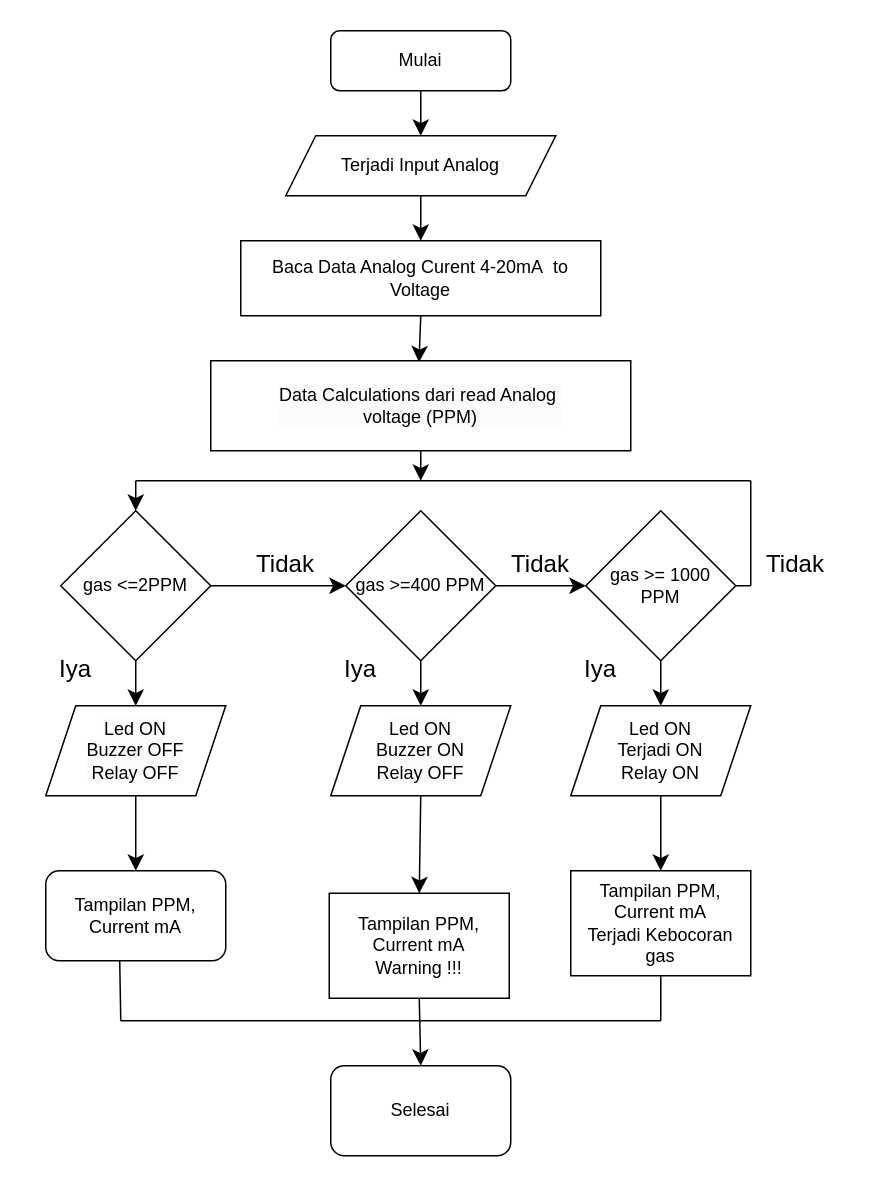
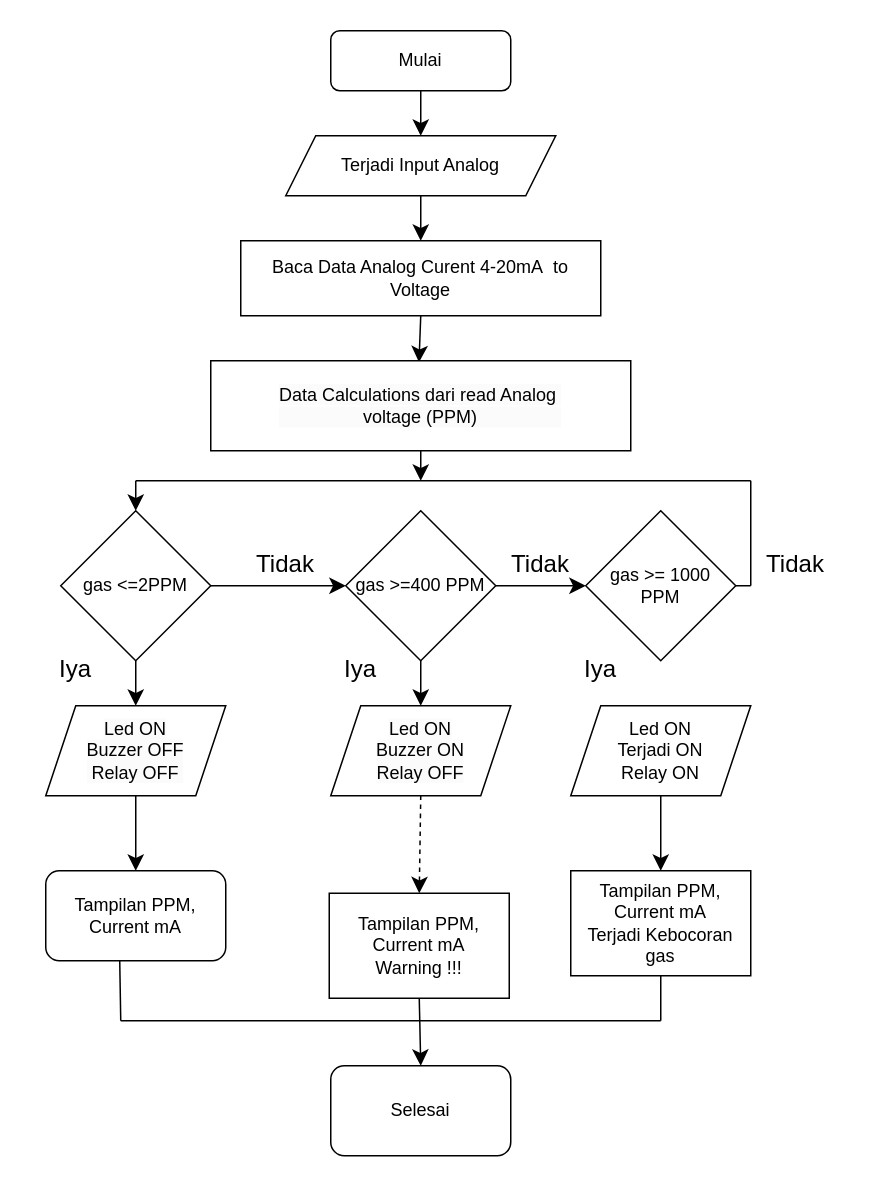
edge "gas >= 1000 PPM" -> "Led ON Terjadi ON Relay ON": removed
edge "Led ON Buzzer ON Relay OFF" -> "Tampilan PPM, Current mA Warning !!!": style solid -> dashed
